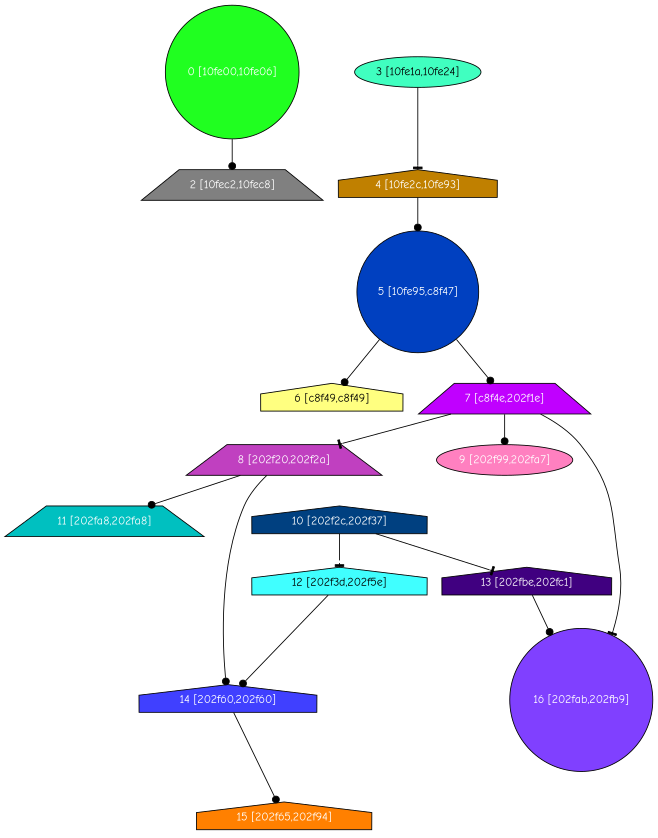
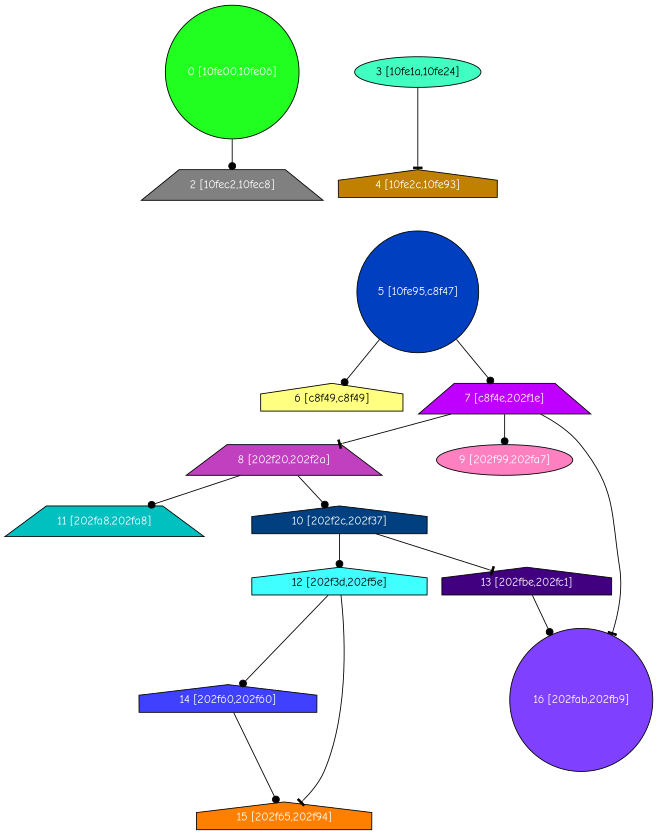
edge "4 [10fe2c,10fe93]" -> "5 [10fe95,c8f47]": removed
edge "10 [202f2c,202f37]" -> "12 [202f3d,202f5e]": arrowhead tee -> dot
edge "8 [202f20,202f2a]" -> "14 [202f60,202f60]": now "8 [202f20,202f2a]" -> "10 [202f2c,202f37]"
edge "12 [202f3d,202f5e]" -> "15 [202f65,202f94]": added
